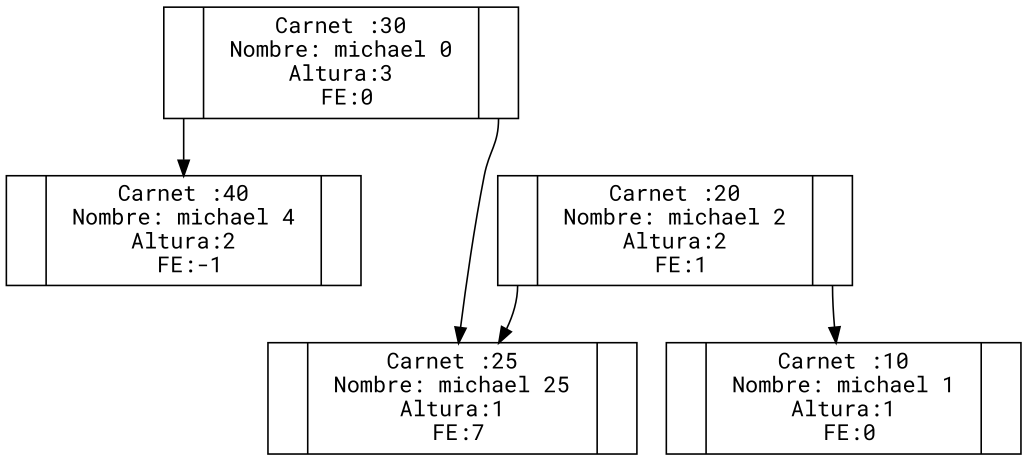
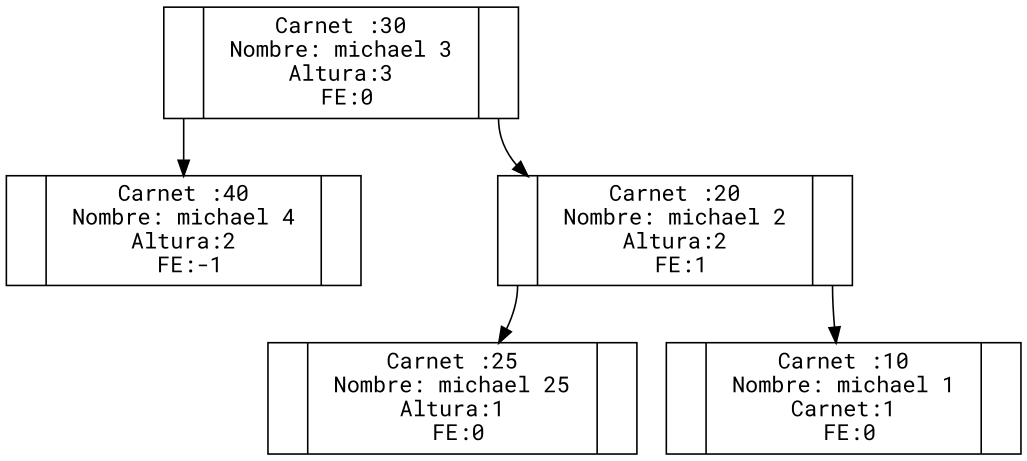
node "Carnet :30": text "Nombre: michael 0" -> "Nombre: michael 3"
edge "Carnet :30" -> "Carnet :25": now "Carnet :30" -> "Carnet :20"
node "Carnet :10": text "Altura:1" -> "Carnet:1"
node "Carnet :25": text "FE:7" -> "FE:0"
